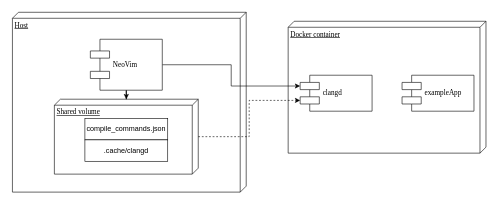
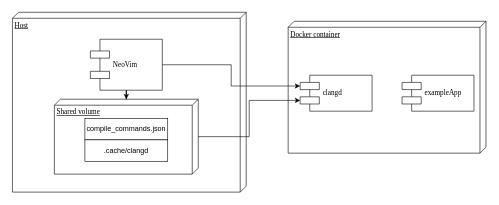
edge "Shared volume" -> "clangd": style dashed -> solid
